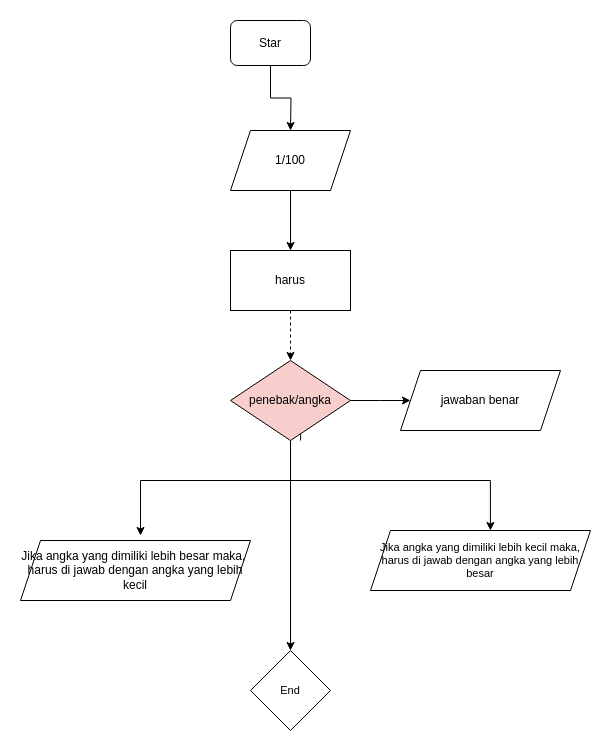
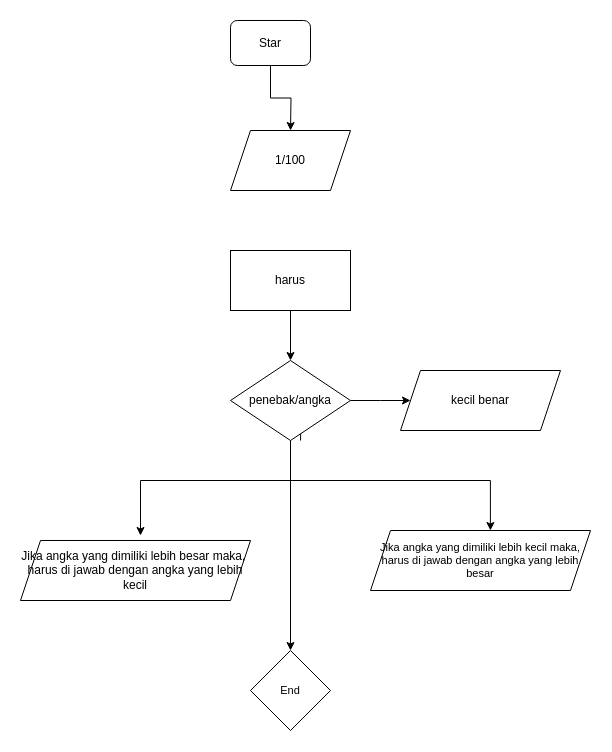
edge "1/100" -> "harus": removed
edge "harus" -> "penebak/angka": style dashed -> solid
node "penebak/angka": fillcolor #f8cecc -> #ffffff
node "jawaban benar": label "jawaban benar" -> "kecil benar"
